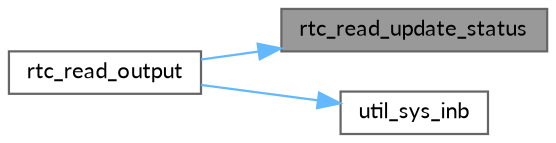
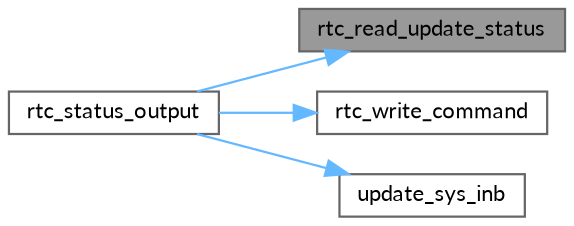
node "rtc_read_output": label "rtc_read_output" -> "rtc_status_output"
node "util_sys_inb": label "util_sys_inb" -> "update_sys_inb"
node "rtc_write_command": added
